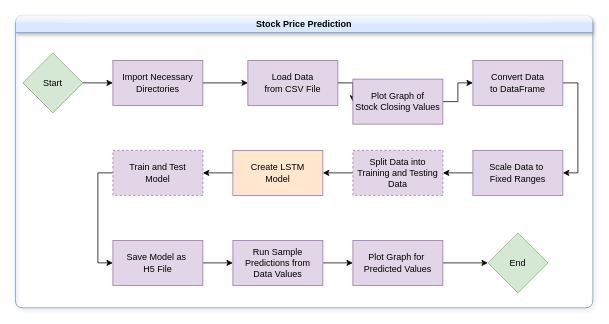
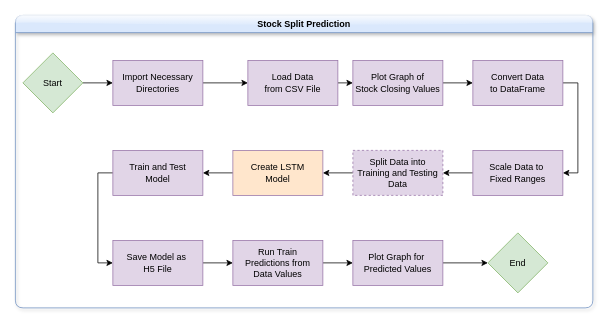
node "Stock Price Prediction": label "Stock Price Prediction" -> "Stock Split Prediction"
node "Plot Graph of Stock Closing Values": moved (398, 102) -> (398, 83)
node "Train and Test Model": style dashed -> solid
node "Run Sample Predictions from Data Values": label "Run Sample Predictions from Data Values" -> "Run Train Predictions from Data Values"
